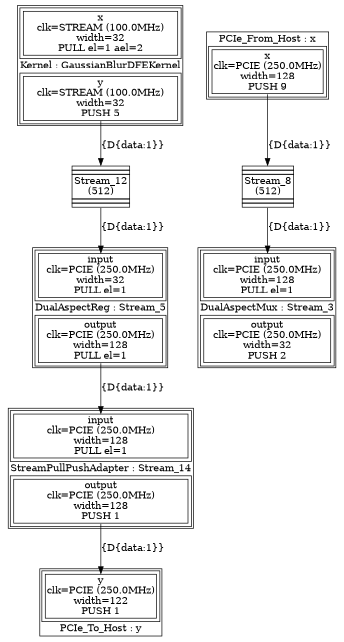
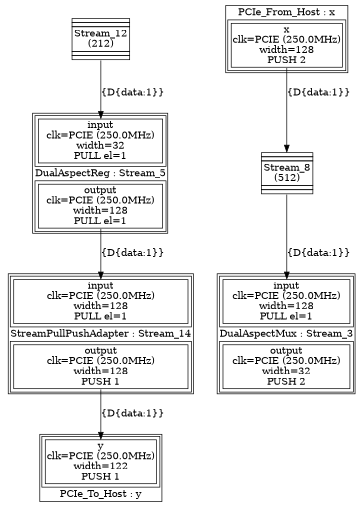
node "x": removed
node "PCIe_From_Host : x": text "PUSH 9" -> "PUSH 2"
node "Stream_12": text "(512)" -> "(212)"
